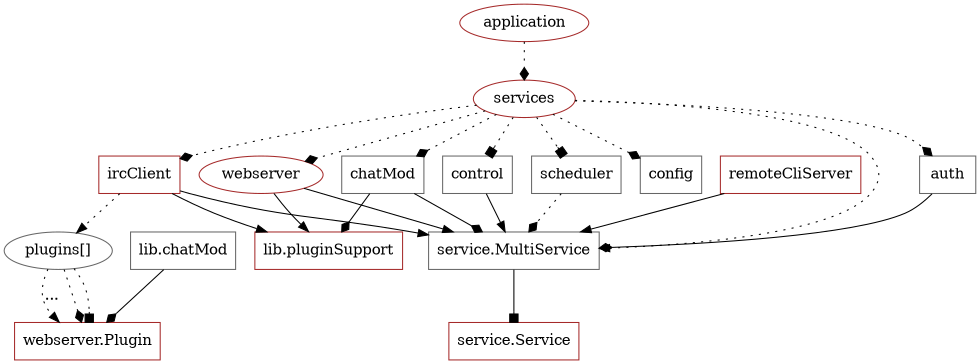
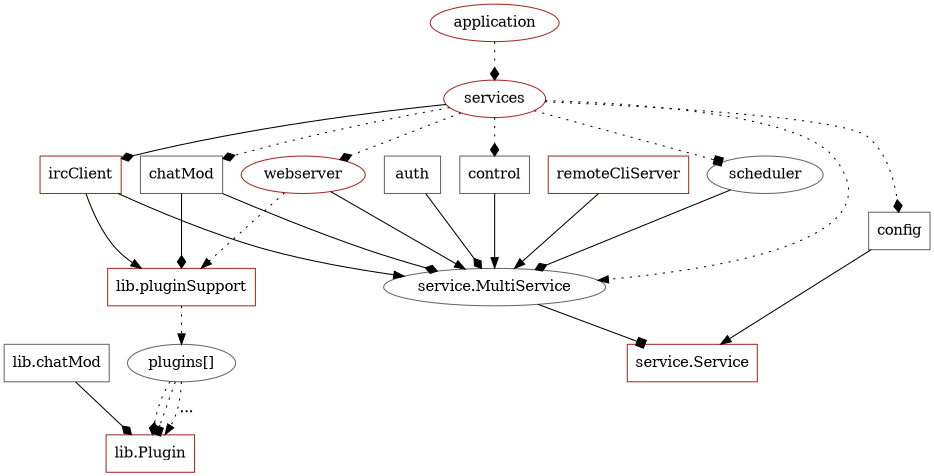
edge "services" -> "auth": removed
edge "services" -> "ircClient": style dotted -> solid
edge "services" -> "control": arrowhead box -> diamond
node "scheduler": shape box -> ellipse
edge "webserver" -> "lib.pluginSupport": style solid -> dotted
edge "scheduler" -> "service.MultiService": style dotted -> solid
edge "ircClient" -> "plugins[]": now "lib.pluginSupport" -> "plugins[]"
node "service.MultiService": shape box -> ellipse
edge "config" -> "service.Service": added
node "webserver.Plugin": label "webserver.Plugin" -> "lib.Plugin"
